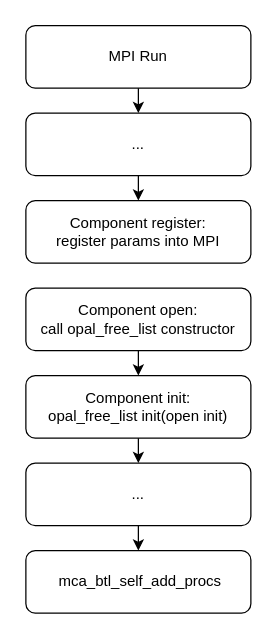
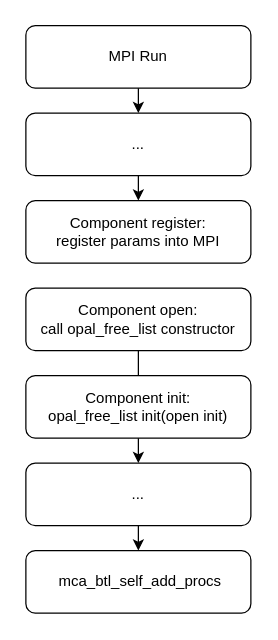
edge "Component open: call opal_free_list constructor" -> "Component init: opal_free_list init(open init)": arrowhead classic -> none
